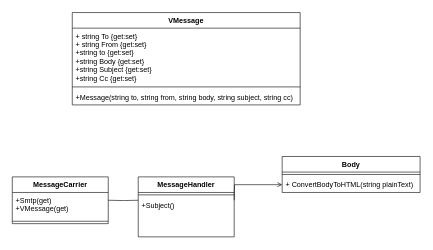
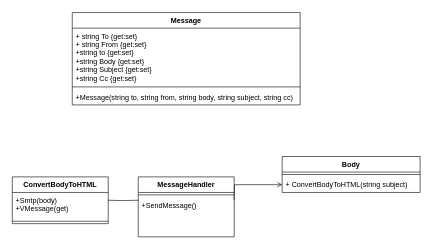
node "VMessage": label "VMessage" -> "Message"
node "MessageCarrier": label "MessageCarrier" -> "ConvertBodyToHTML"
node "+ ConvertBodyToHTML(string plainText)": label "+ ConvertBodyToHTML(string plainText)" -> "+ ConvertBodyToHTML(string subject)"
node "+Smtp(get) +VMessage(get)": label "+Smtp(get) +VMessage(get)" -> "+Smtp(body) +VMessage(get)"
node "+Subject()": label "+Subject()" -> "+SendMessage()"
